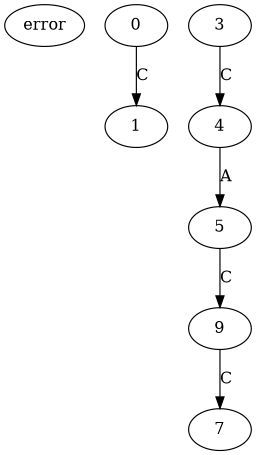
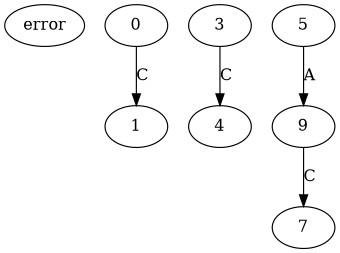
edge "4" -> "5": removed, label "A"
edge "5" -> "9": label "C" -> "A"
